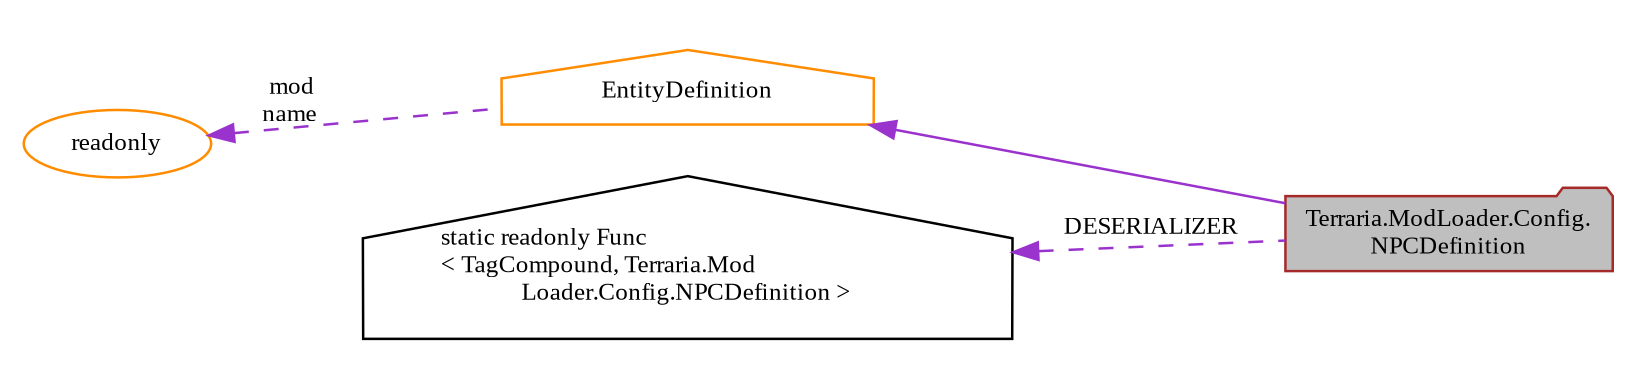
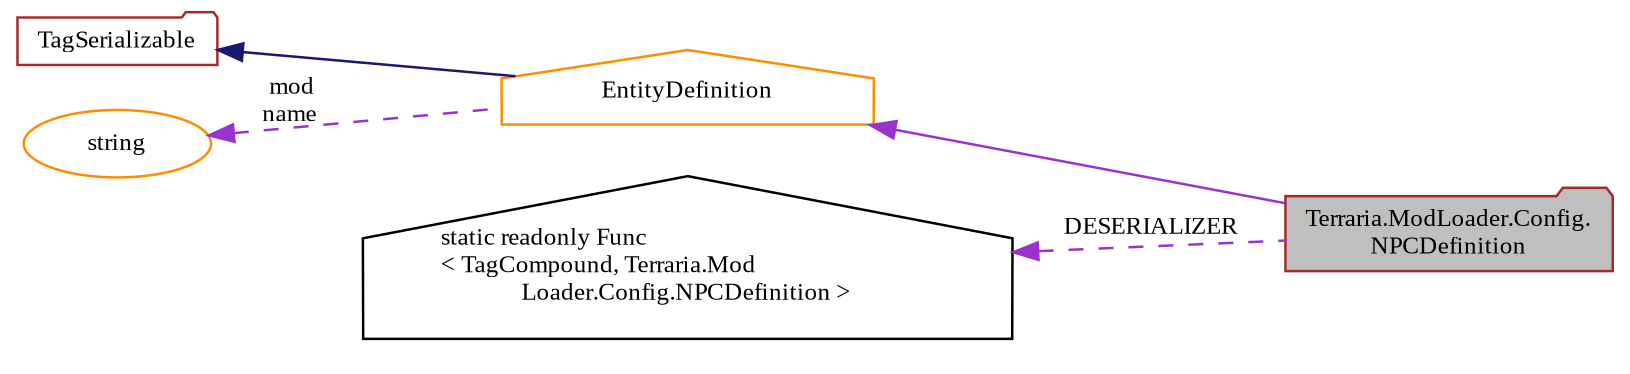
node "TagSerializable": added
node "readonly": label "readonly" -> "string"
